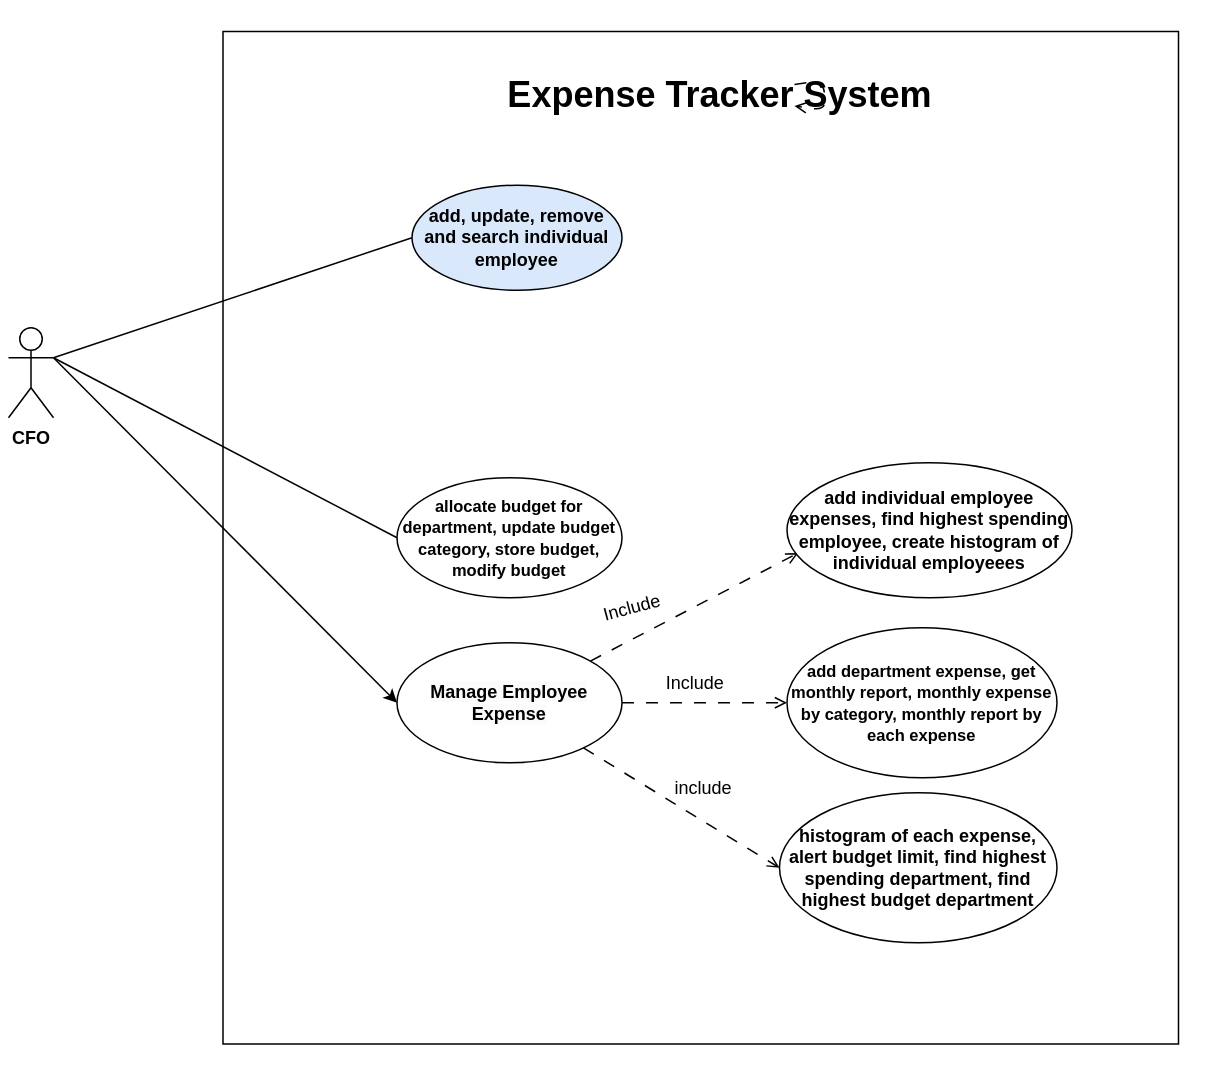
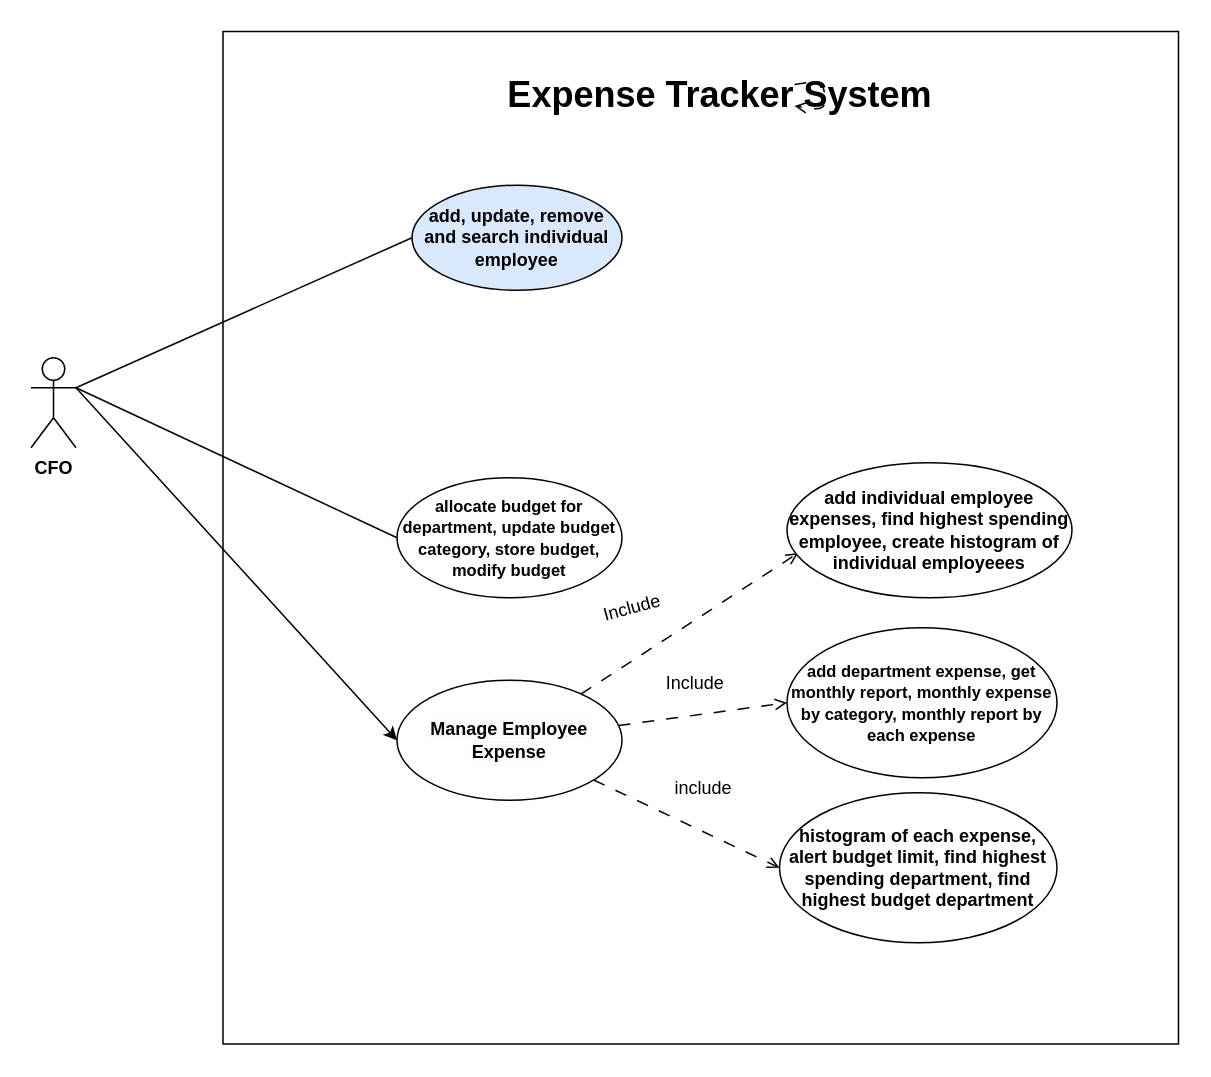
node "CFO": moved (31, 373) -> (53, 403)
node "Manage Employee Expense": moved (509, 703) -> (509, 740)
